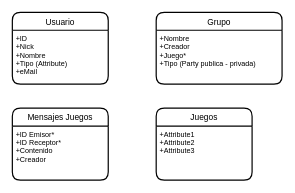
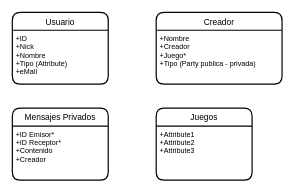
node "Grupo": label "Grupo" -> "Creador"
node "Mensajes Juegos": label "Mensajes Juegos" -> "Mensajes Privados"
